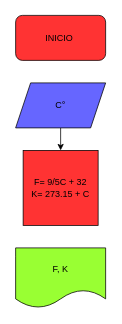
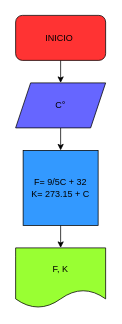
edge "INICIO" -> "C°": added
node "F= 9/5C + 32 K= 273.15 + C": fillcolor #ff3333 -> #3399ff
edge "F= 9/5C + 32 K= 273.15 + C" -> "F, K": added
